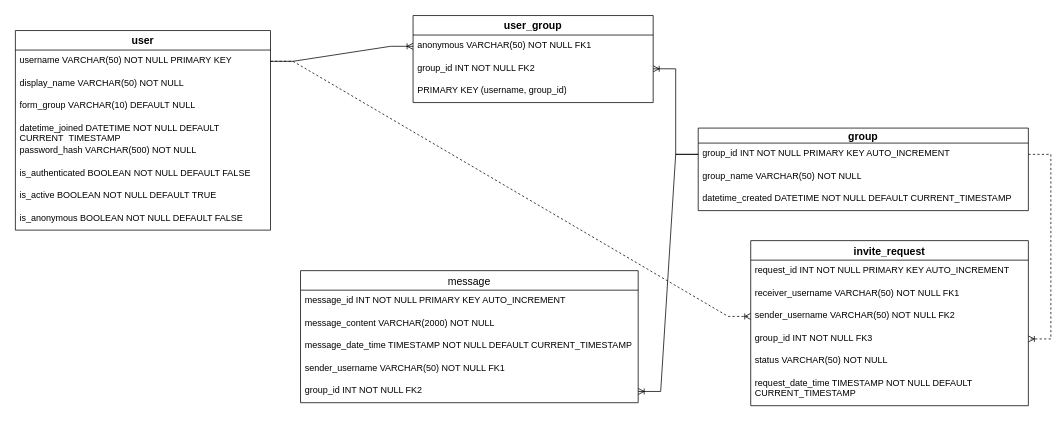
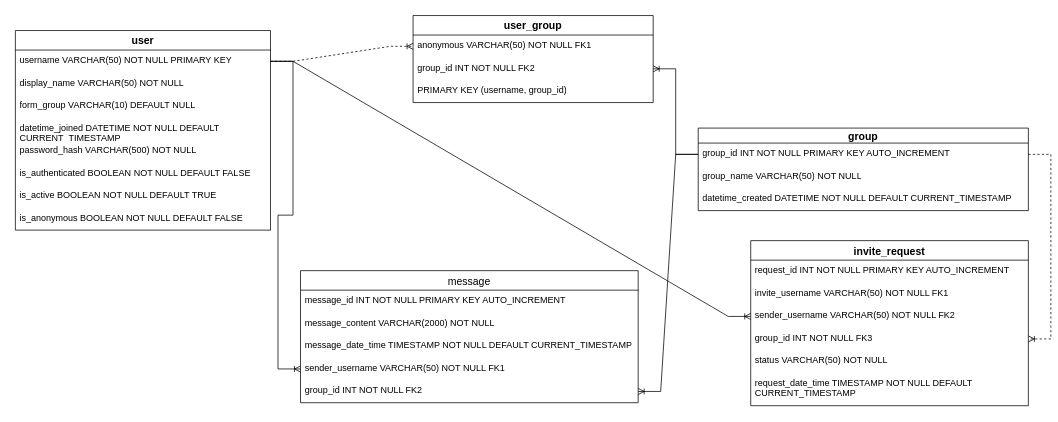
edge "username VARCHAR(50) NOT NULL PRIMARY KEY" -> "anonymous VARCHAR(50) NOT NULL FK1": style solid -> dashed
edge "username VARCHAR(50) NOT NULL PRIMARY KEY" -> "sender_username VARCHAR(50) NOT NULL FK2": style dashed -> solid
edge "username VARCHAR(50) NOT NULL PRIMARY KEY" -> "sender_username VARCHAR(50) NOT NULL FK1": added
node "receiver_username VARCHAR(50) NOT NULL FK1": label "receiver_username VARCHAR(50) NOT NULL FK1" -> "invite_username VARCHAR(50) NOT NULL FK1"
